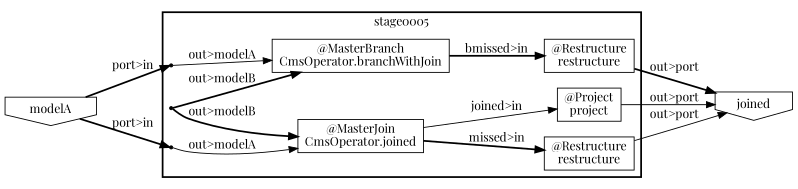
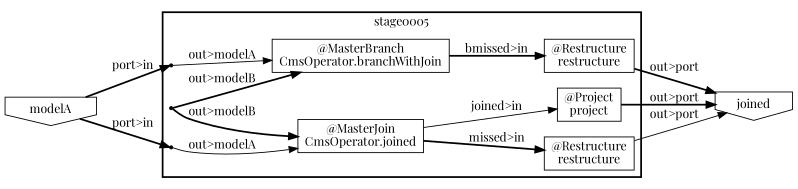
edge "@Project project" -> "joined": style solid -> bold
